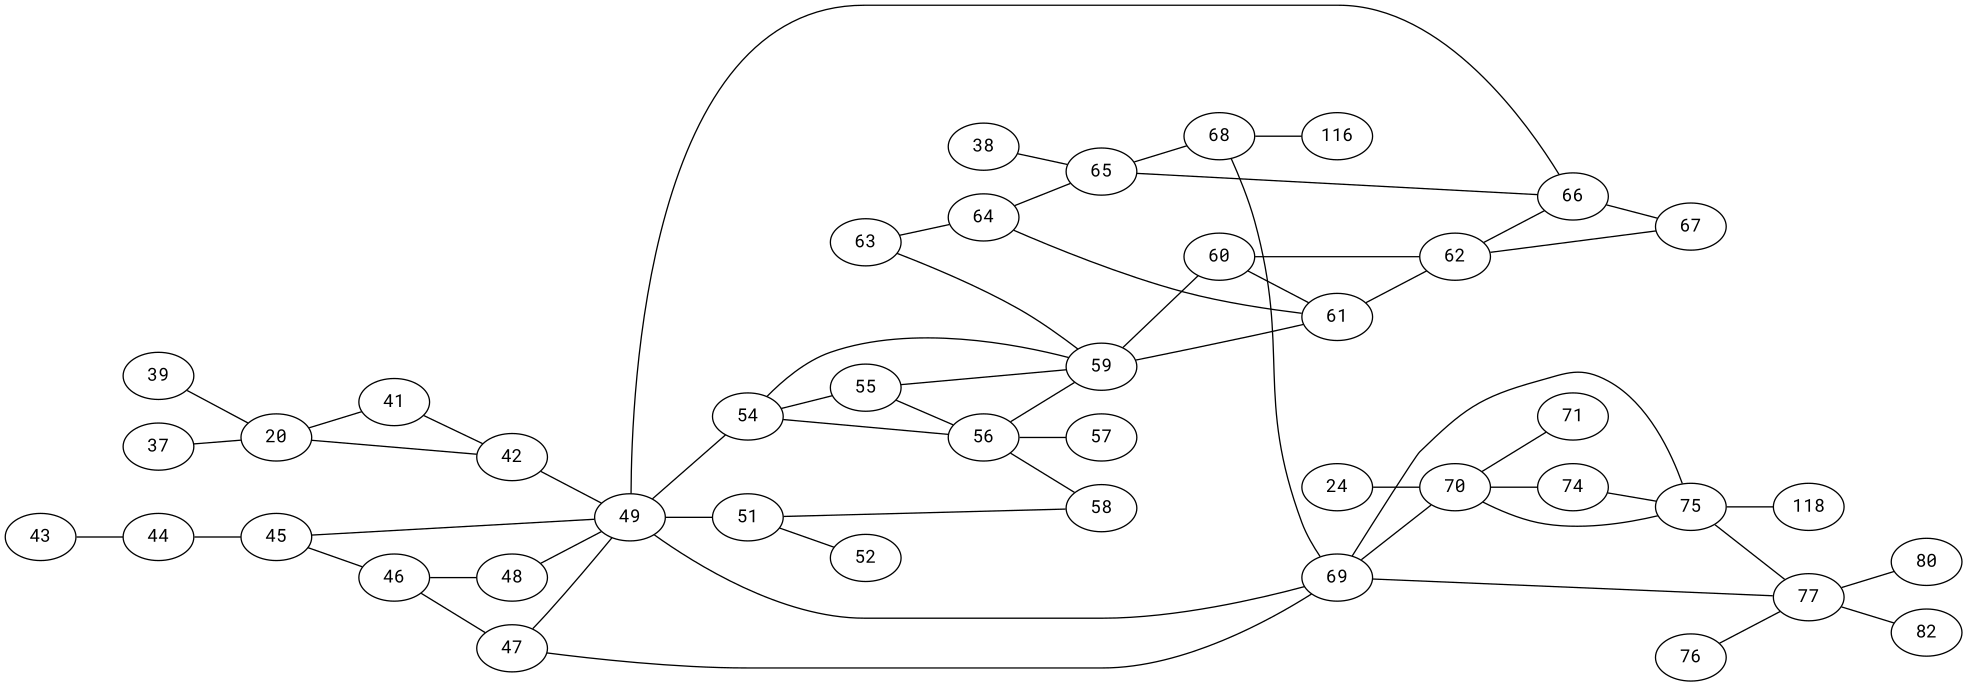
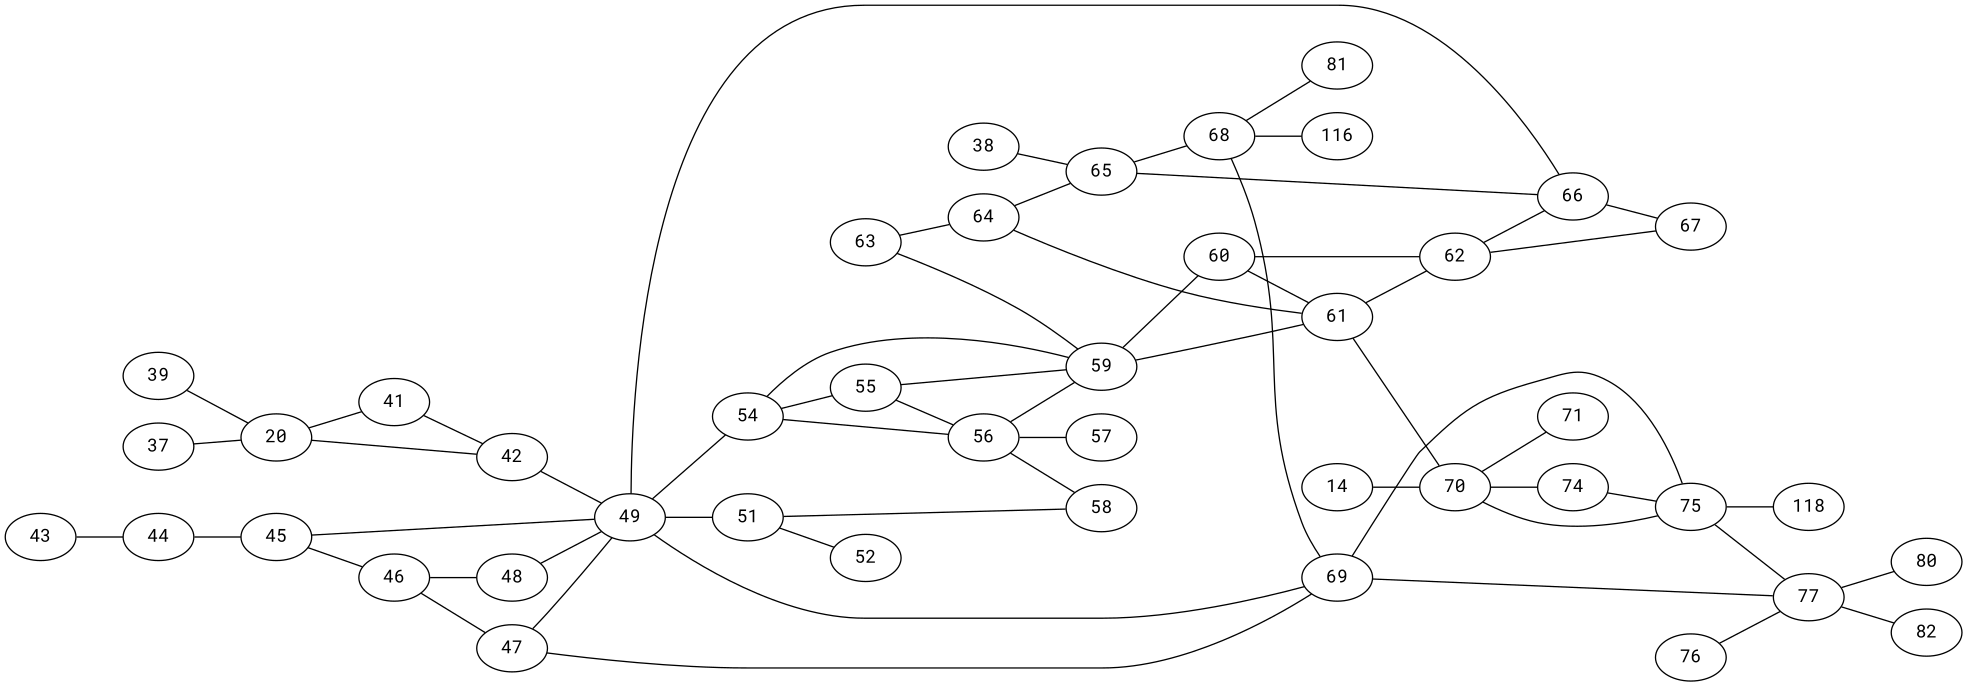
node "81": added
node "24": label "24" -> "14"
edge "70" -- "69": now "70" -- "61"
